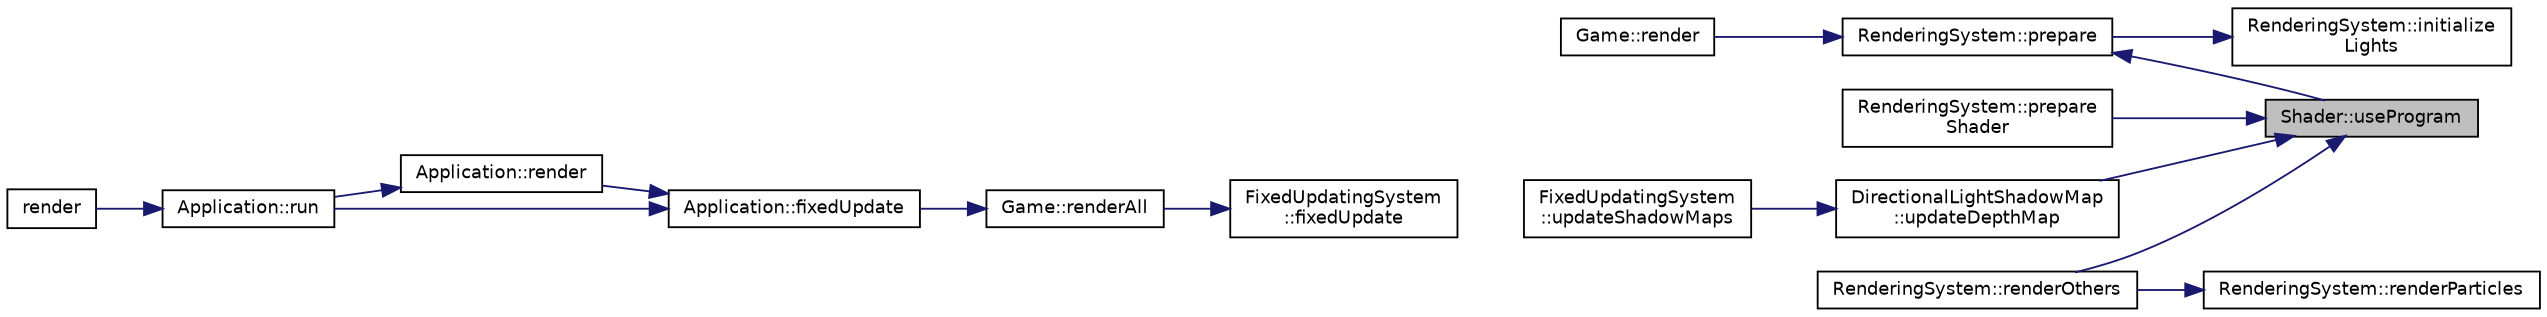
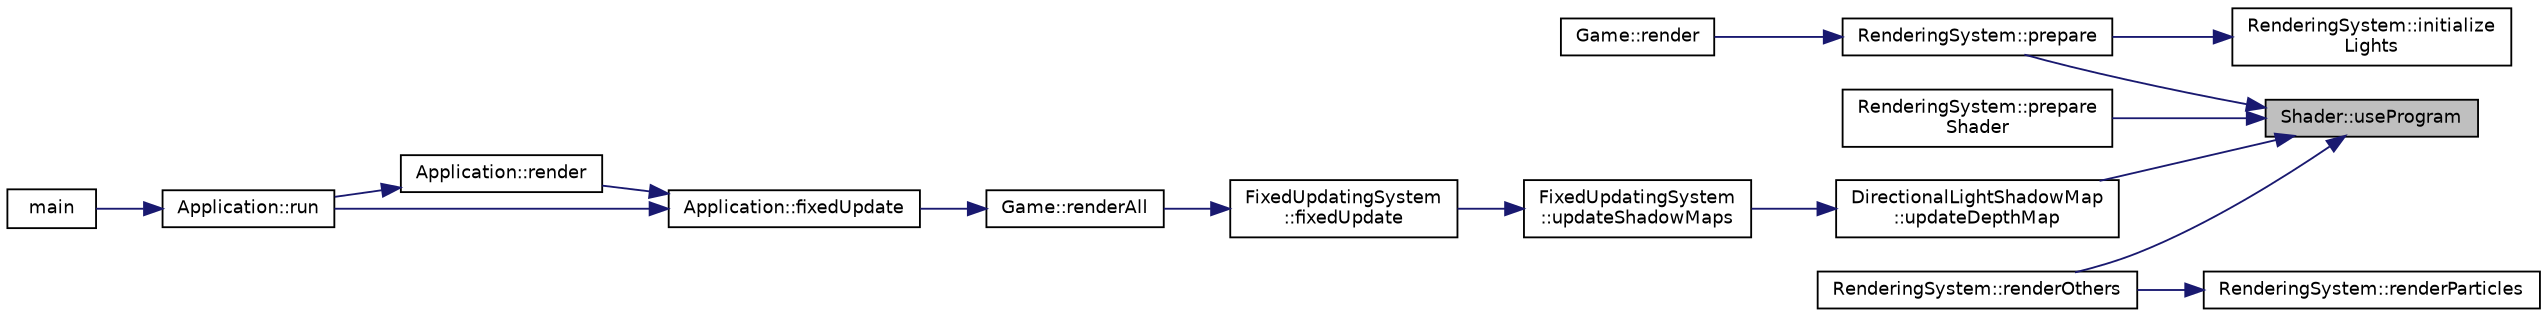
edge "Shader::useProgram" -> "RenderingSystem::prepare": reversed
node "render": label "render" -> "main"
edge "FixedUpdatingSystem ::fixedUpdate" -> "FixedUpdatingSystem ::updateShadowMaps": added
